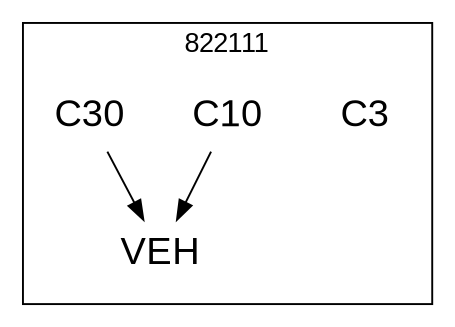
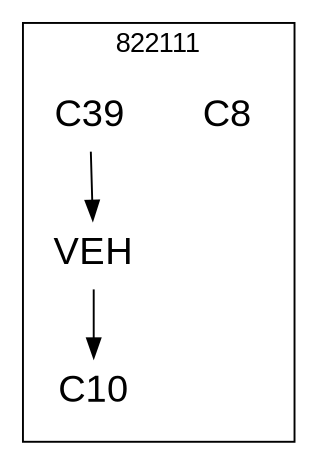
node "C30": label "C30" -> "C39"
node "C3": label "C3" -> "C8"
edge "C10" -> "VEH": reversed
